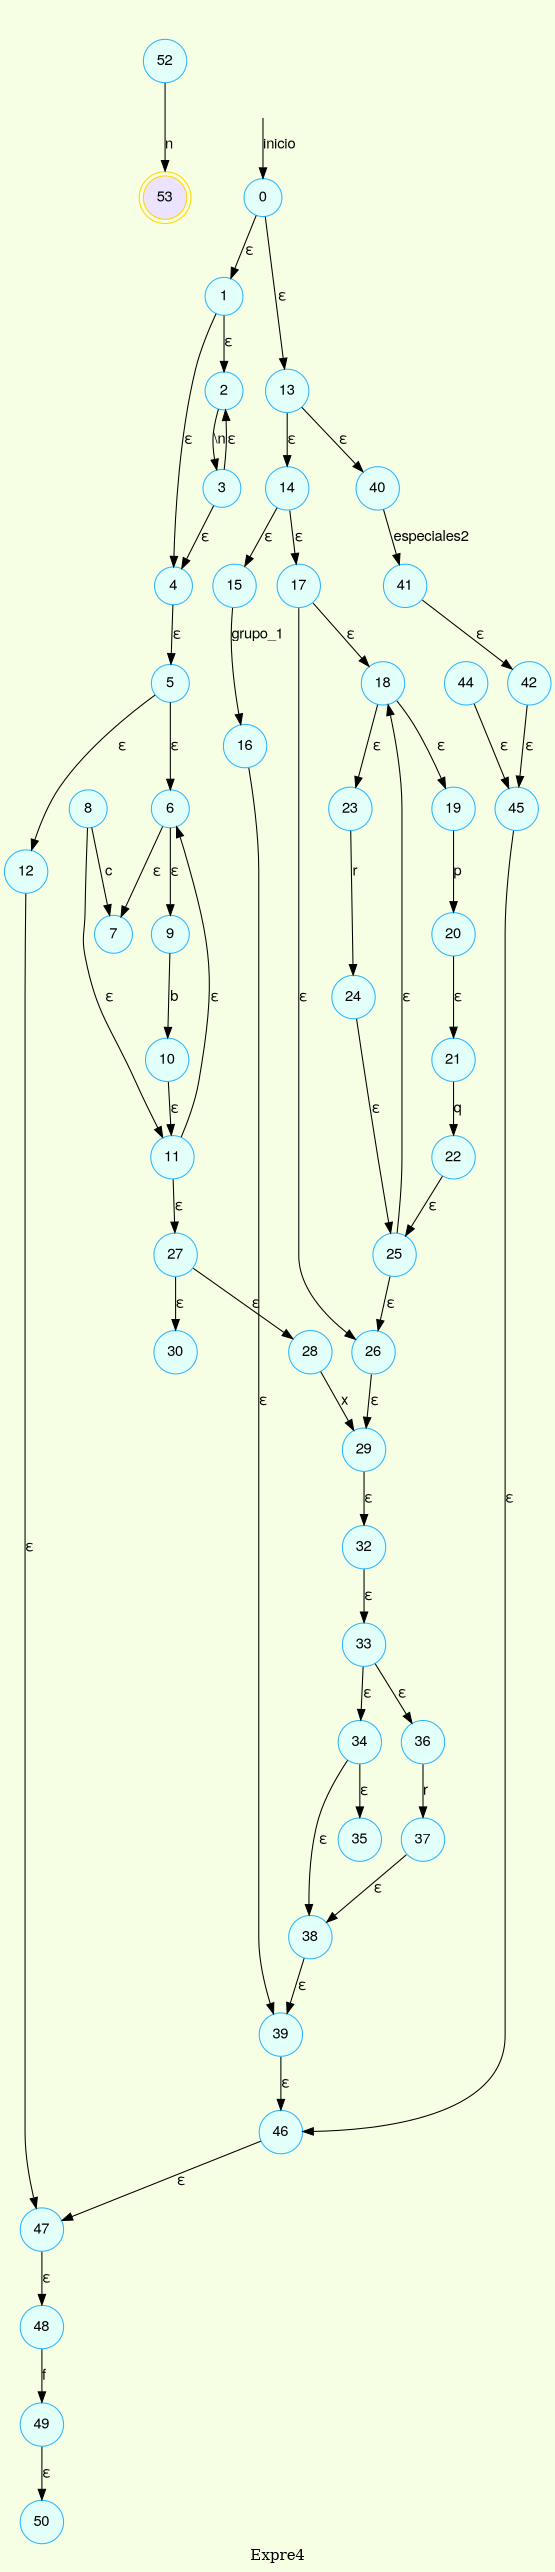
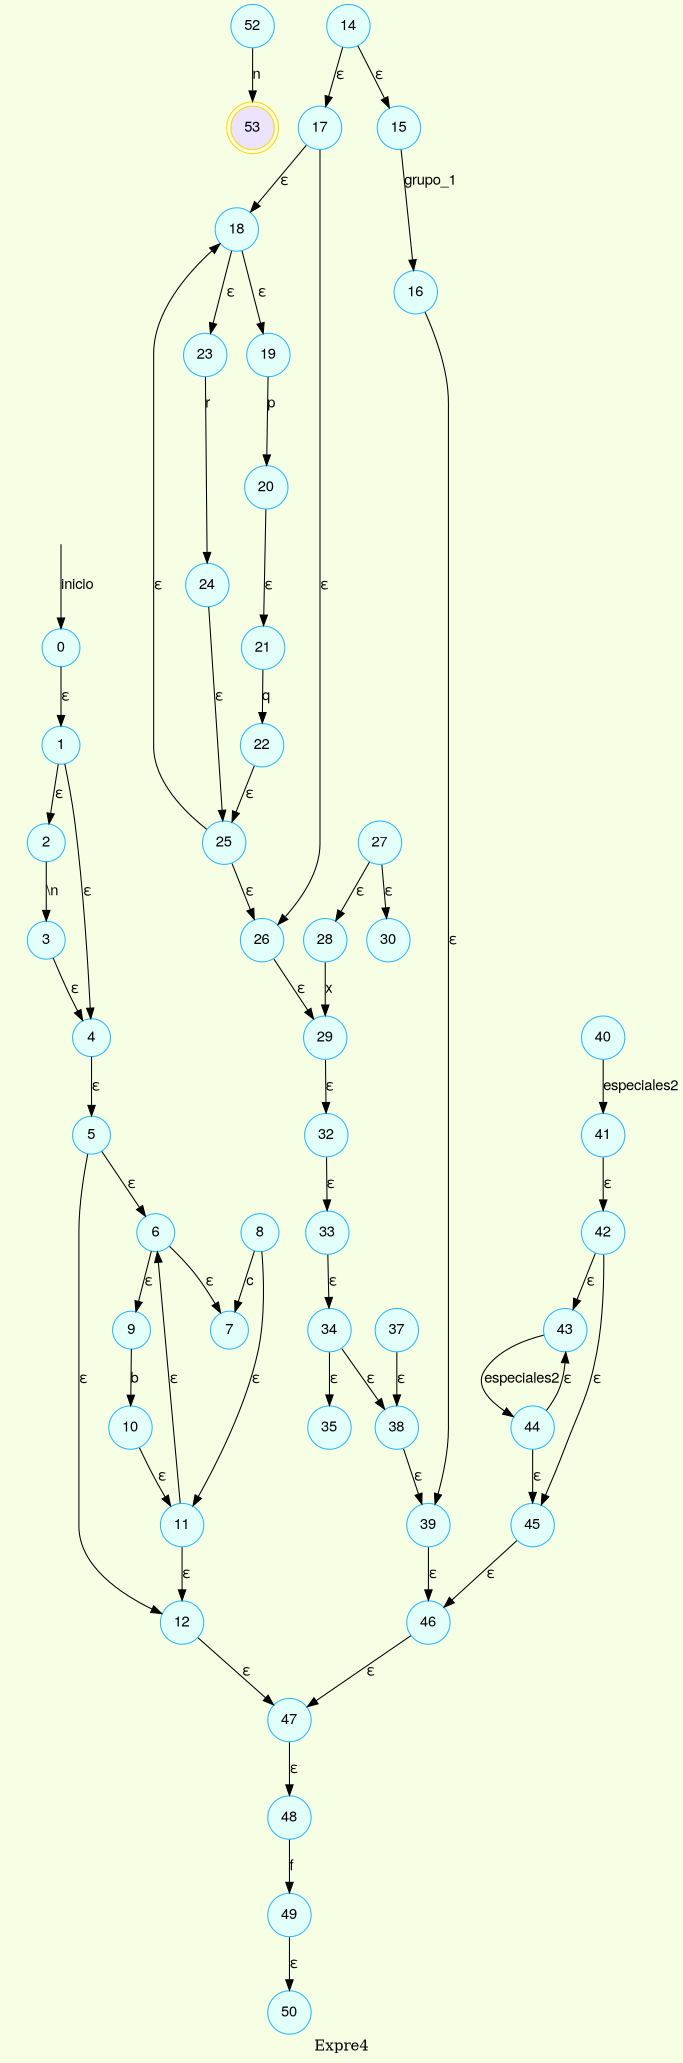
node "13": removed
edge "3" -> "2": removed, label "ε"
edge "11" -> "27": now "11" -> "12"
node "43": added
node "36": removed
